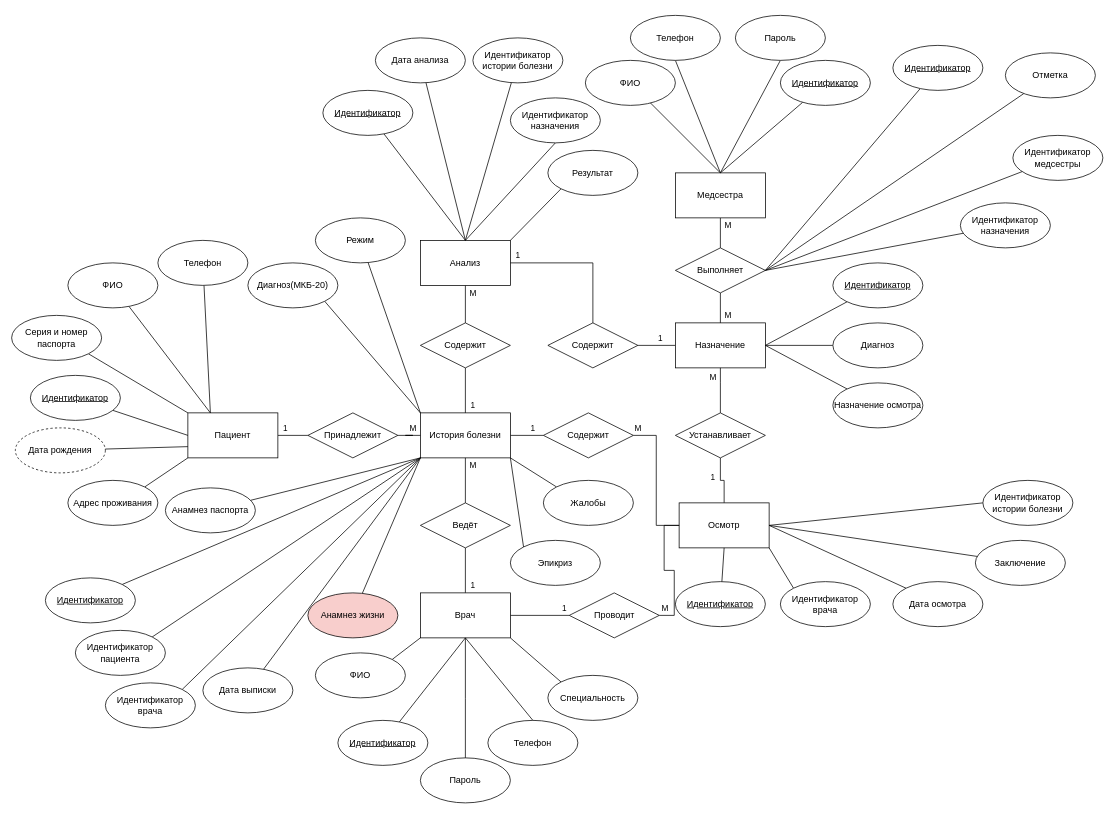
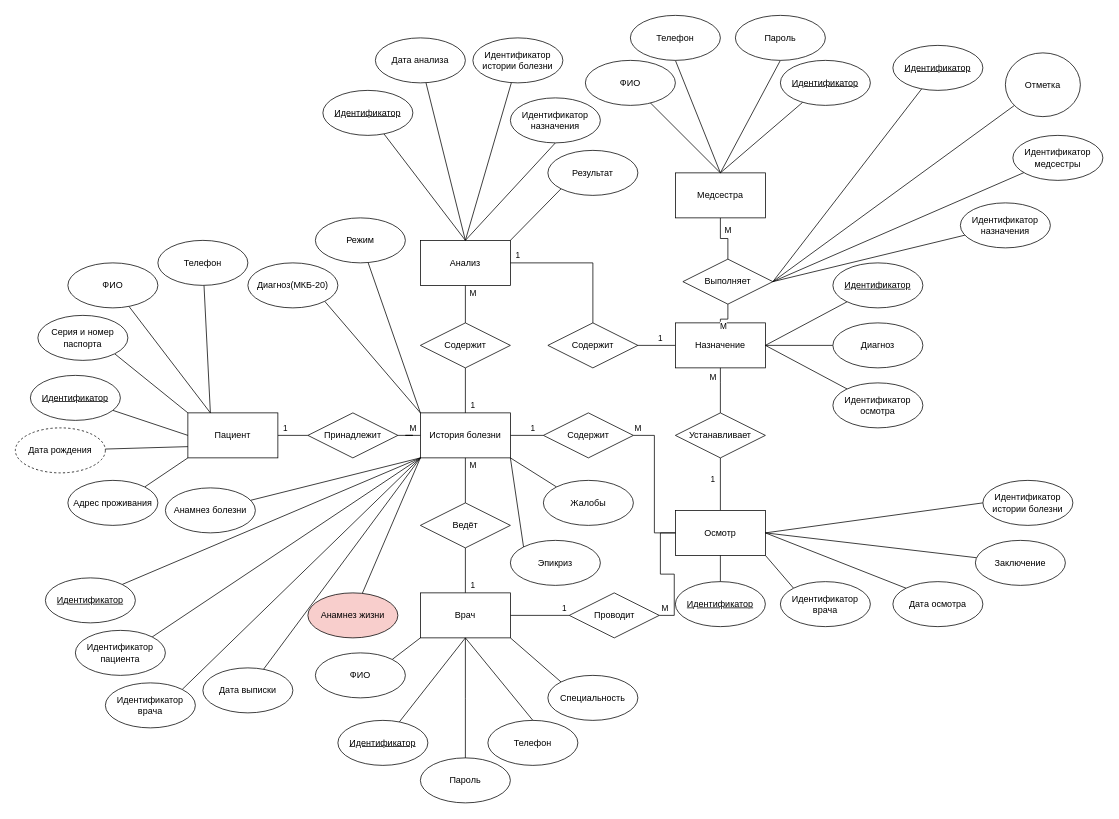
node "Отметка": size 90x45 -> 75x64
node "Выполняет": moved (720, 270) -> (728, 282)
node "Серия и номер паспорта": moved (57, 338) -> (83, 338)
node "Назначение осмотра": label "Назначение осмотра" -> "Идентификатор осмотра"
node "Анамнез паспорта": label "Анамнез паспорта" -> "Анамнез болезни"
node "Осмотр": moved (724, 525) -> (720, 533)
